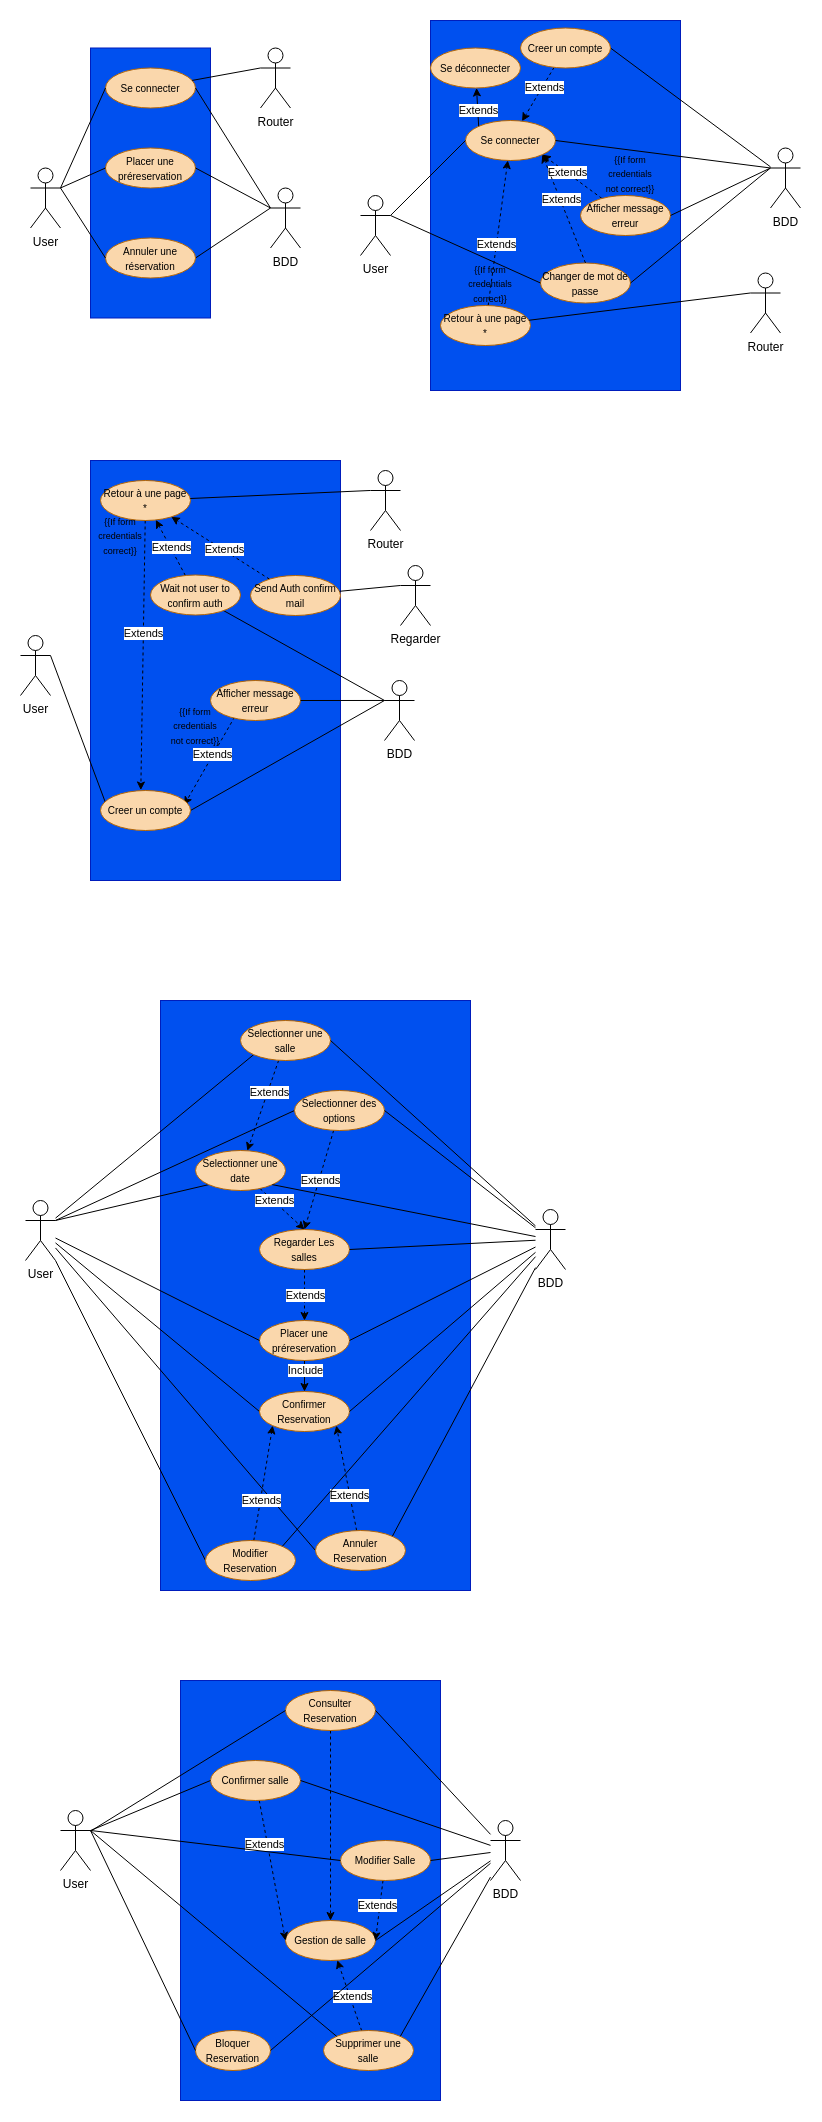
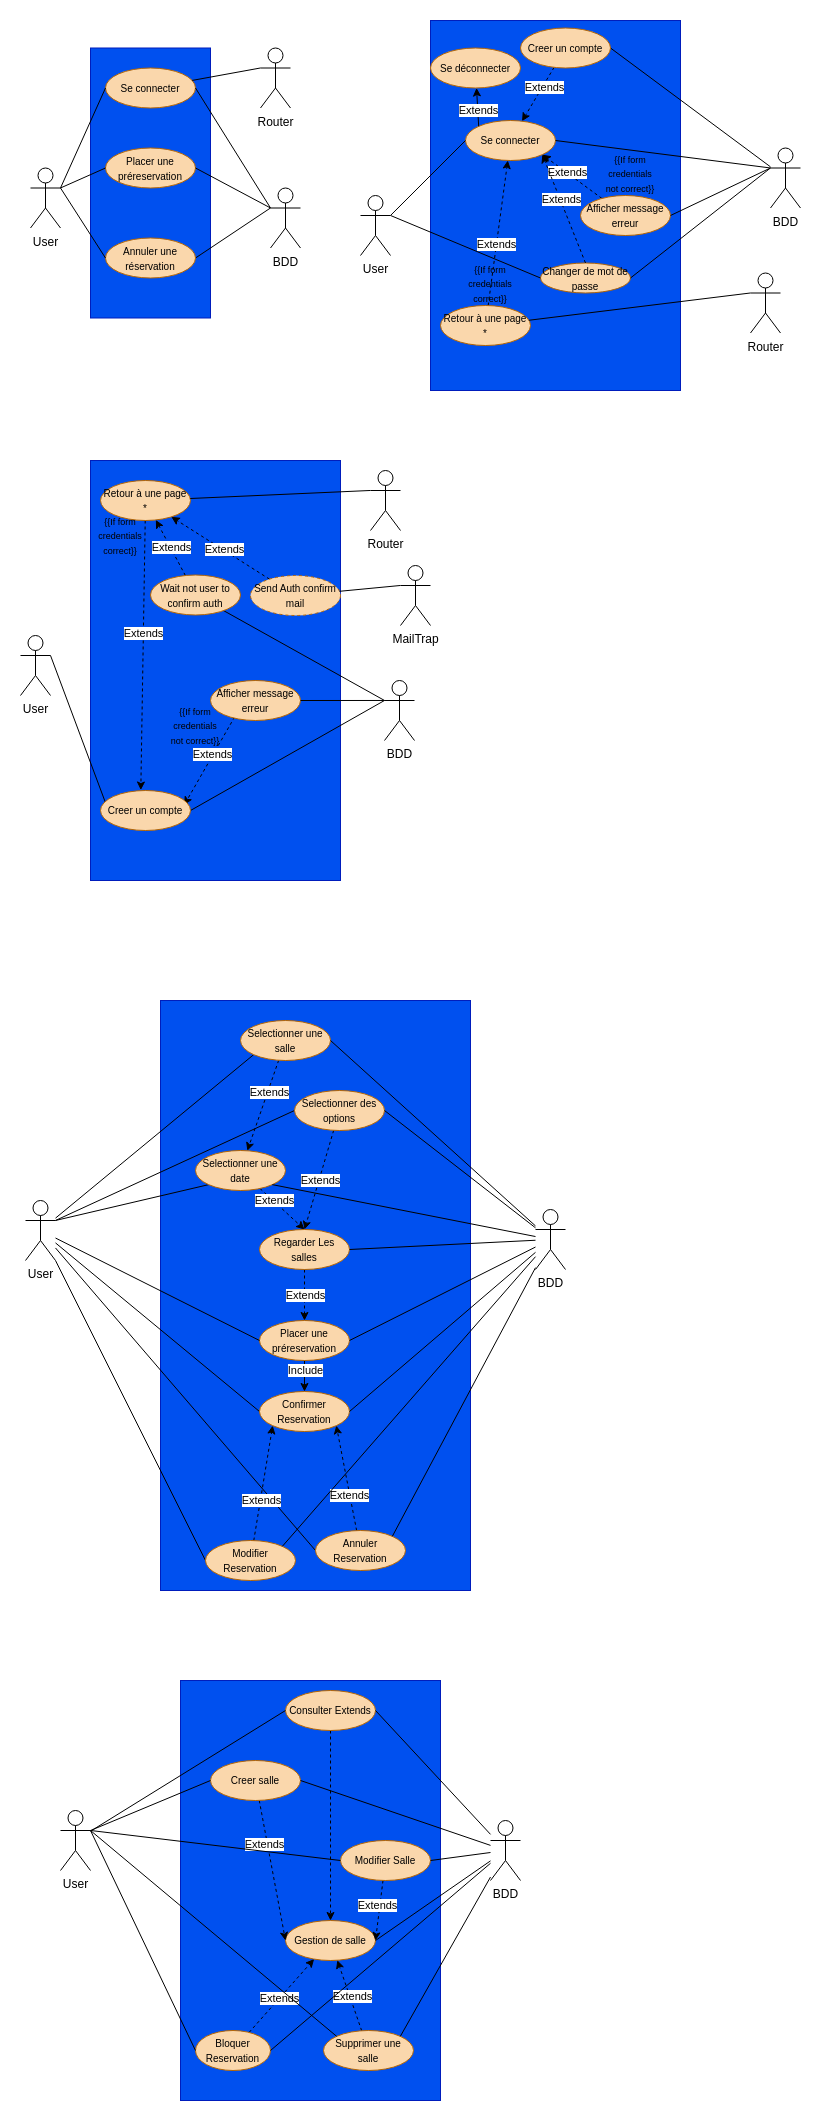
node "Changer de mot de passe": size 90x40 -> 90x30
node "Send Auth confirm mail": style solid -> dashed
node "Regarder": label "Regarder" -> "MailTrap"
node "Consulter Reservation": label "Consulter Reservation" -> "Consulter Extends"
node "Confirmer salle": label "Confirmer salle" -> "Creer salle"
edge "Bloquer Reservation" -> "Gestion de salle": added, label "Extends"
